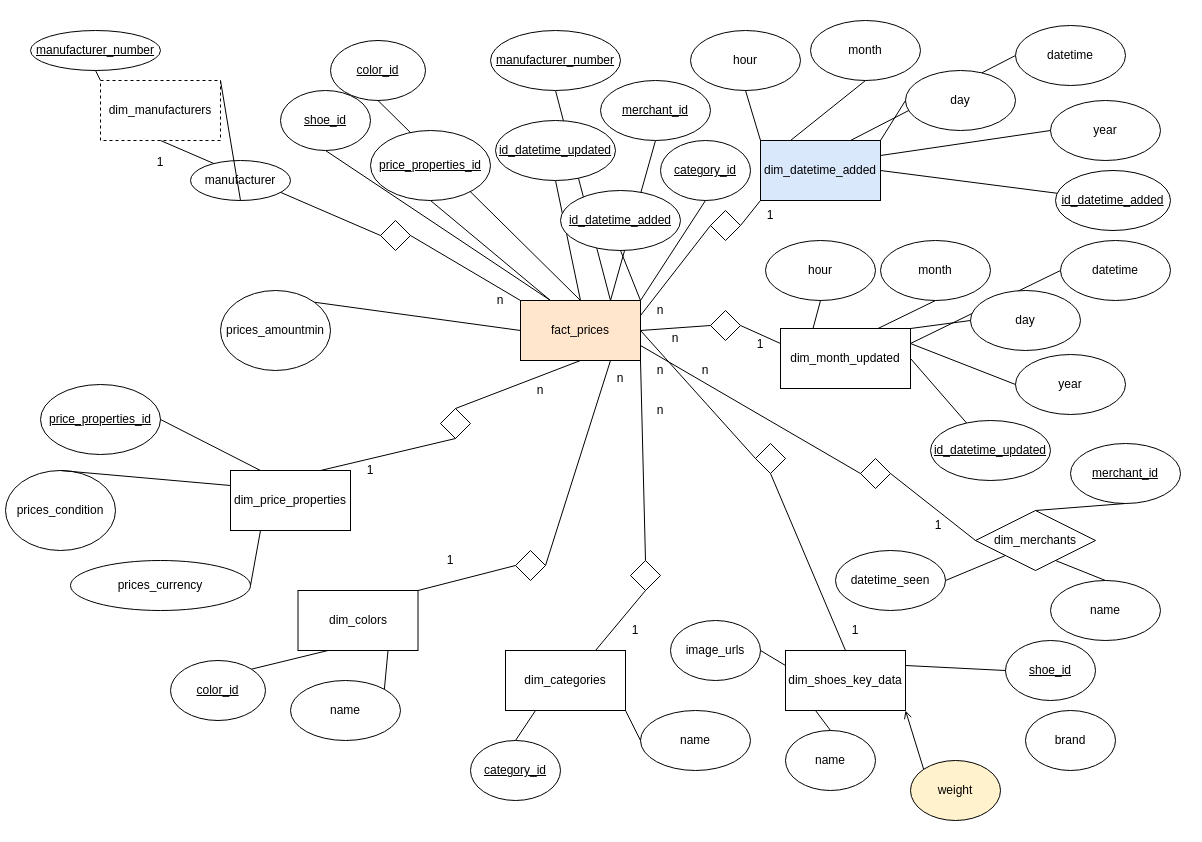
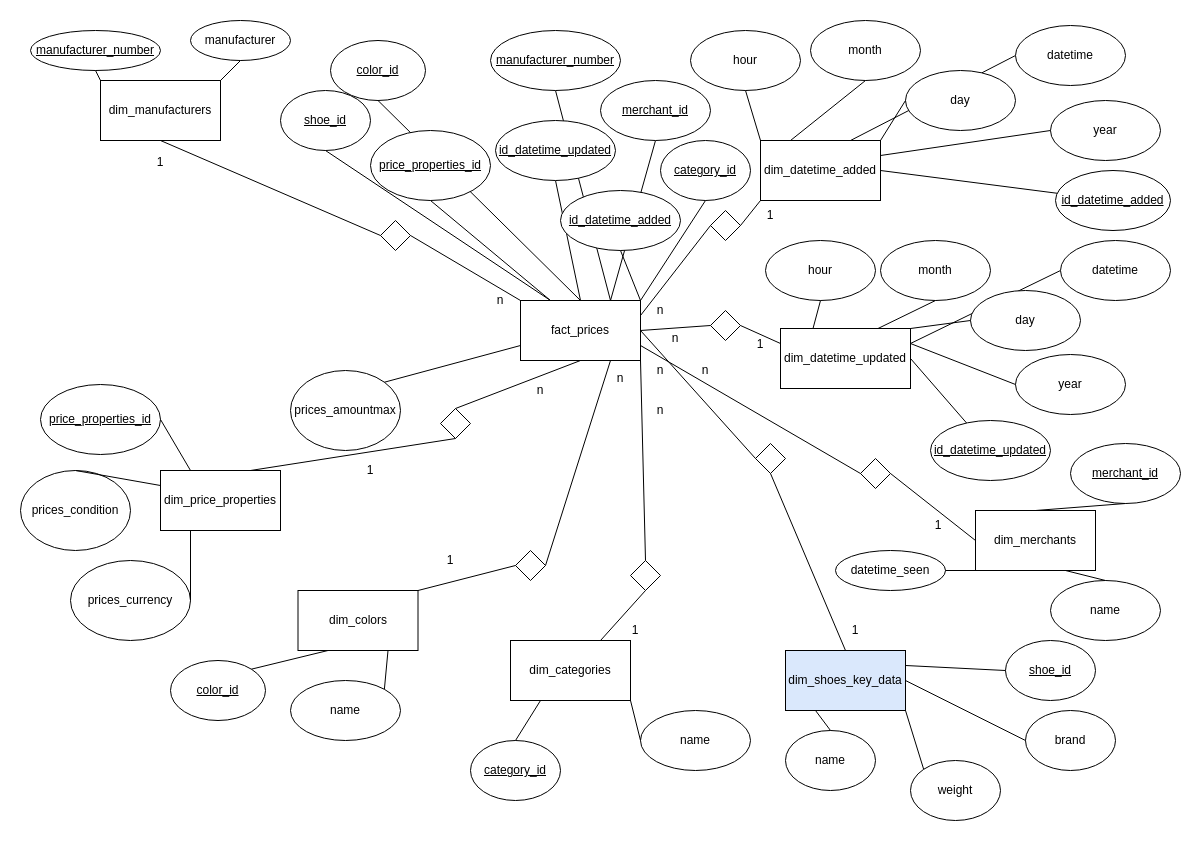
node "dim_manufacturers": style dashed -> solid
node "dim_datetime_added": fillcolor #dae8fc -> #ffffff
node "manufacturer": moved (241, 181) -> (241, 41)
edge "prices_amountmin" -- "fact_prices": removed
node "prices_amountmin": removed
node "fact_prices": fillcolor #ffe6cc -> #ffffff
node "dim_month_updated": label "dim_month_updated" -> "dim_datetime_updated"
edge "fact_prices" -- "prices_amountmax": added
node "prices_amountmax": added
node "dim_price_properties": moved (291, 501) -> (221, 501)
node "prices_condition": moved (61, 511) -> (76, 511)
node "dim_merchants": shape diamond -> rectangle
node "datetime_seen": size 110x60 -> 110x40
node "prices_currency": size 180x50 -> 120x80
node "image_urls": removed
edge "image_urls" -- "dim_shoes_key_data": removed
node "dim_categories": moved (566, 681) -> (571, 671)
node "dim_shoes_key_data": fillcolor #ffffff -> #dae8fc
edge "dim_shoes_key_data" -- "brand": added
edge "weight" -> "dim_shoes_key_data": arrowhead open -> none
node "weight": fillcolor #fff2cc -> #ffffff
